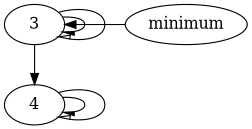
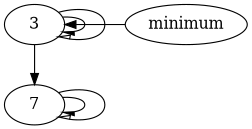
node "4": label "4" -> "7"
